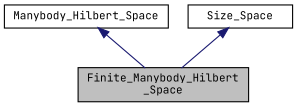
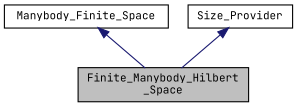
node "Manybody_Hilbert_Space": label "Manybody_Hilbert_Space" -> "Manybody_Finite_Space"
node "Size_Space": label "Size_Space" -> "Size_Provider"
